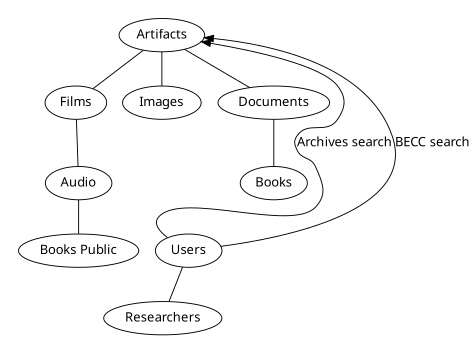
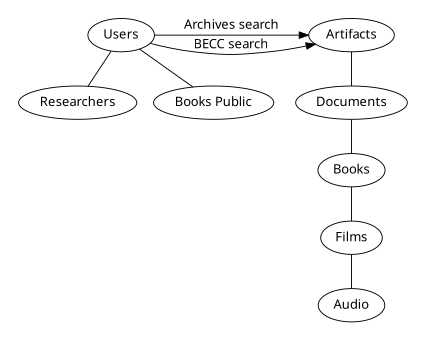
edge "Artifacts" -- "Films": now "Books" -- "Films"
node "Images": removed
edge "Audio" -- "Books Public": now "Users" -- "Books Public"
